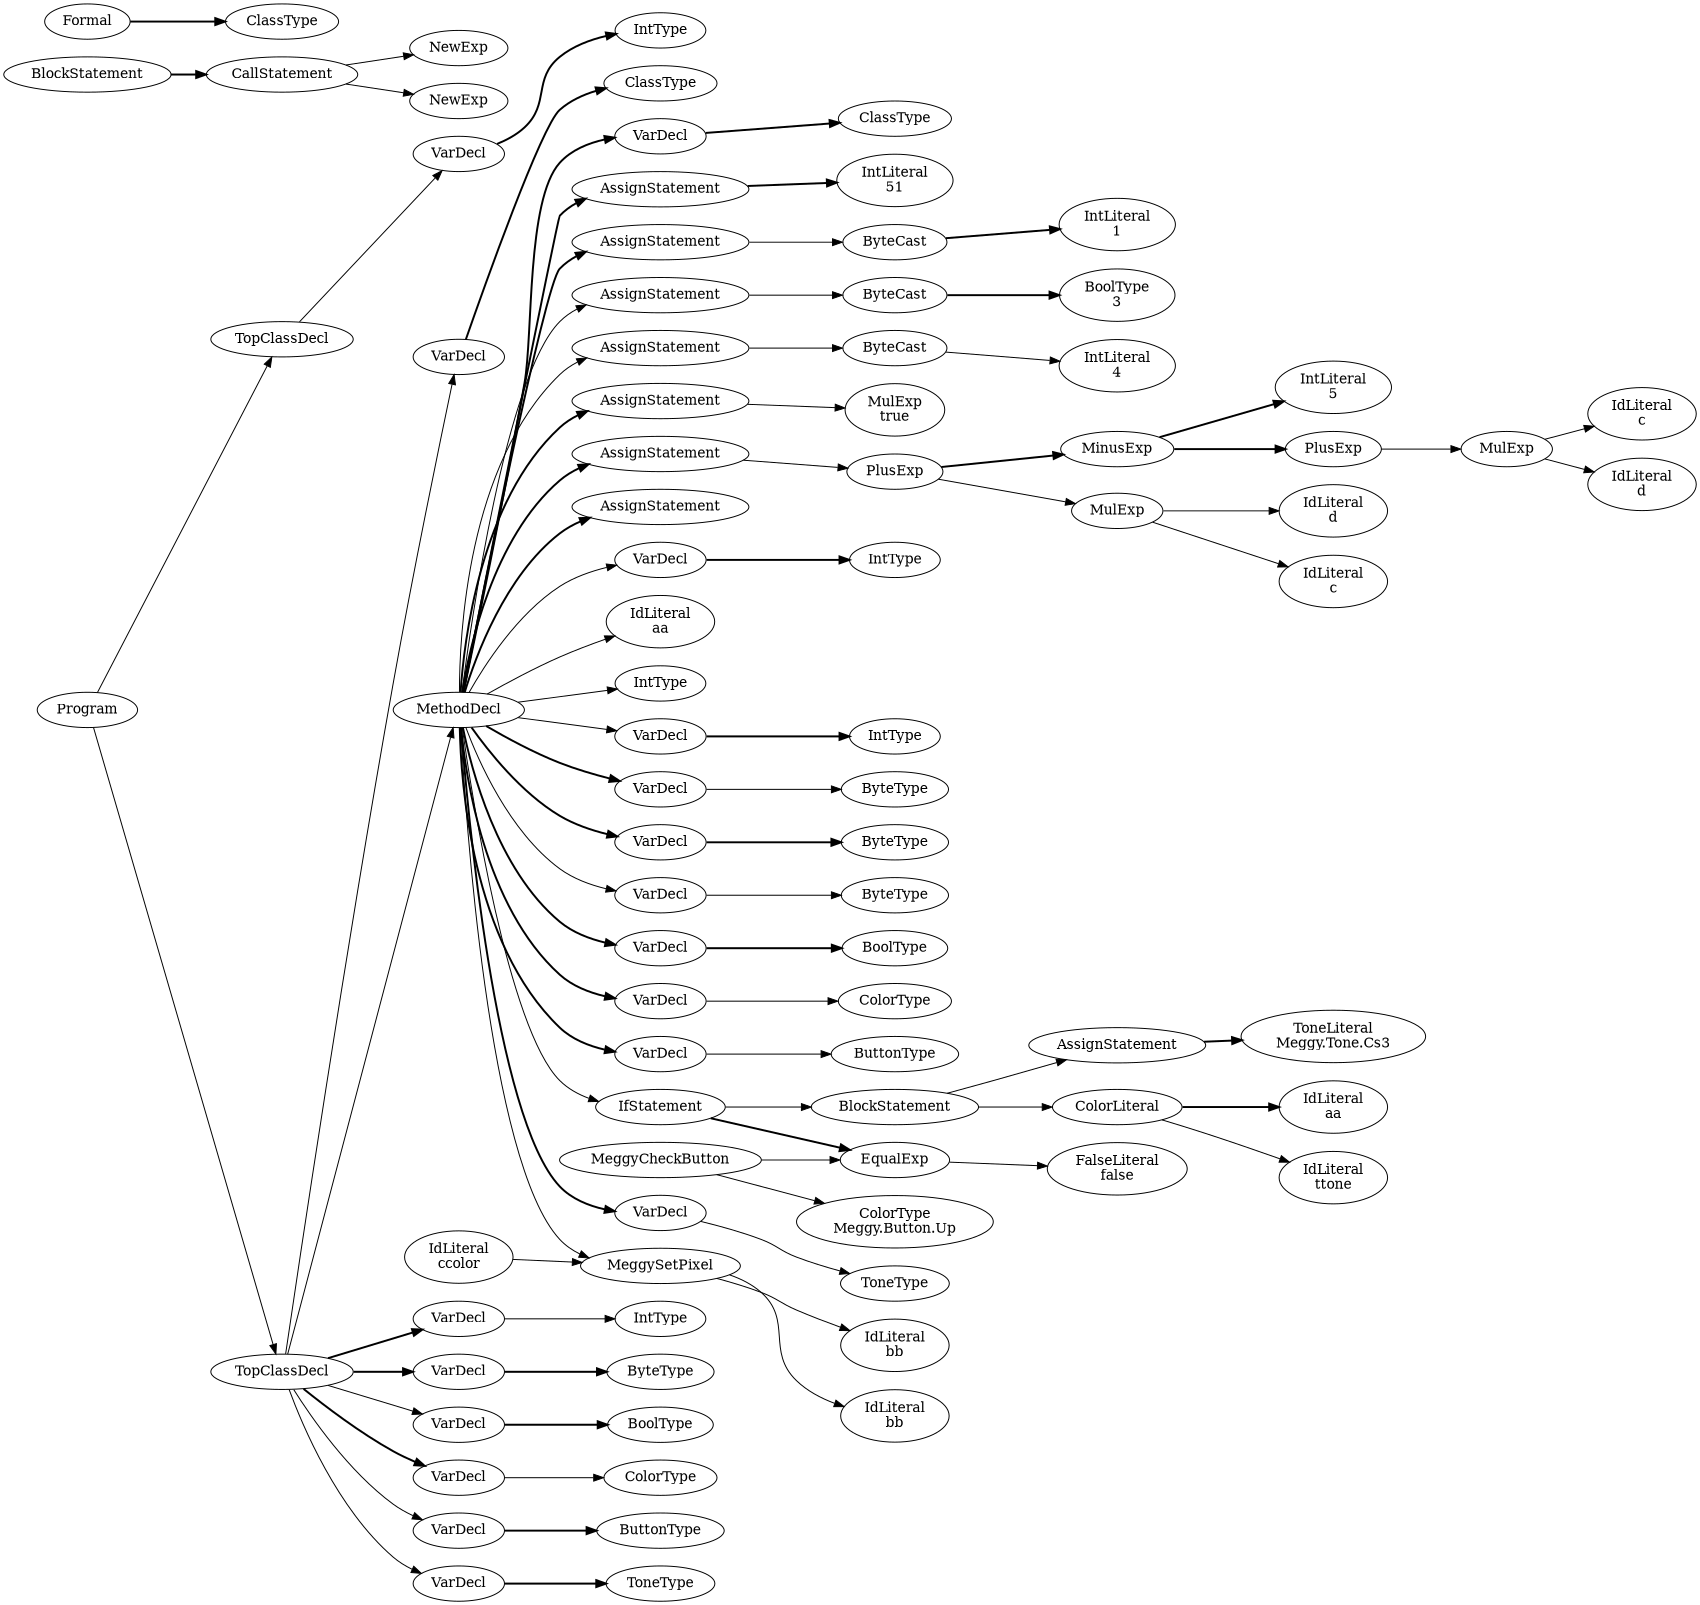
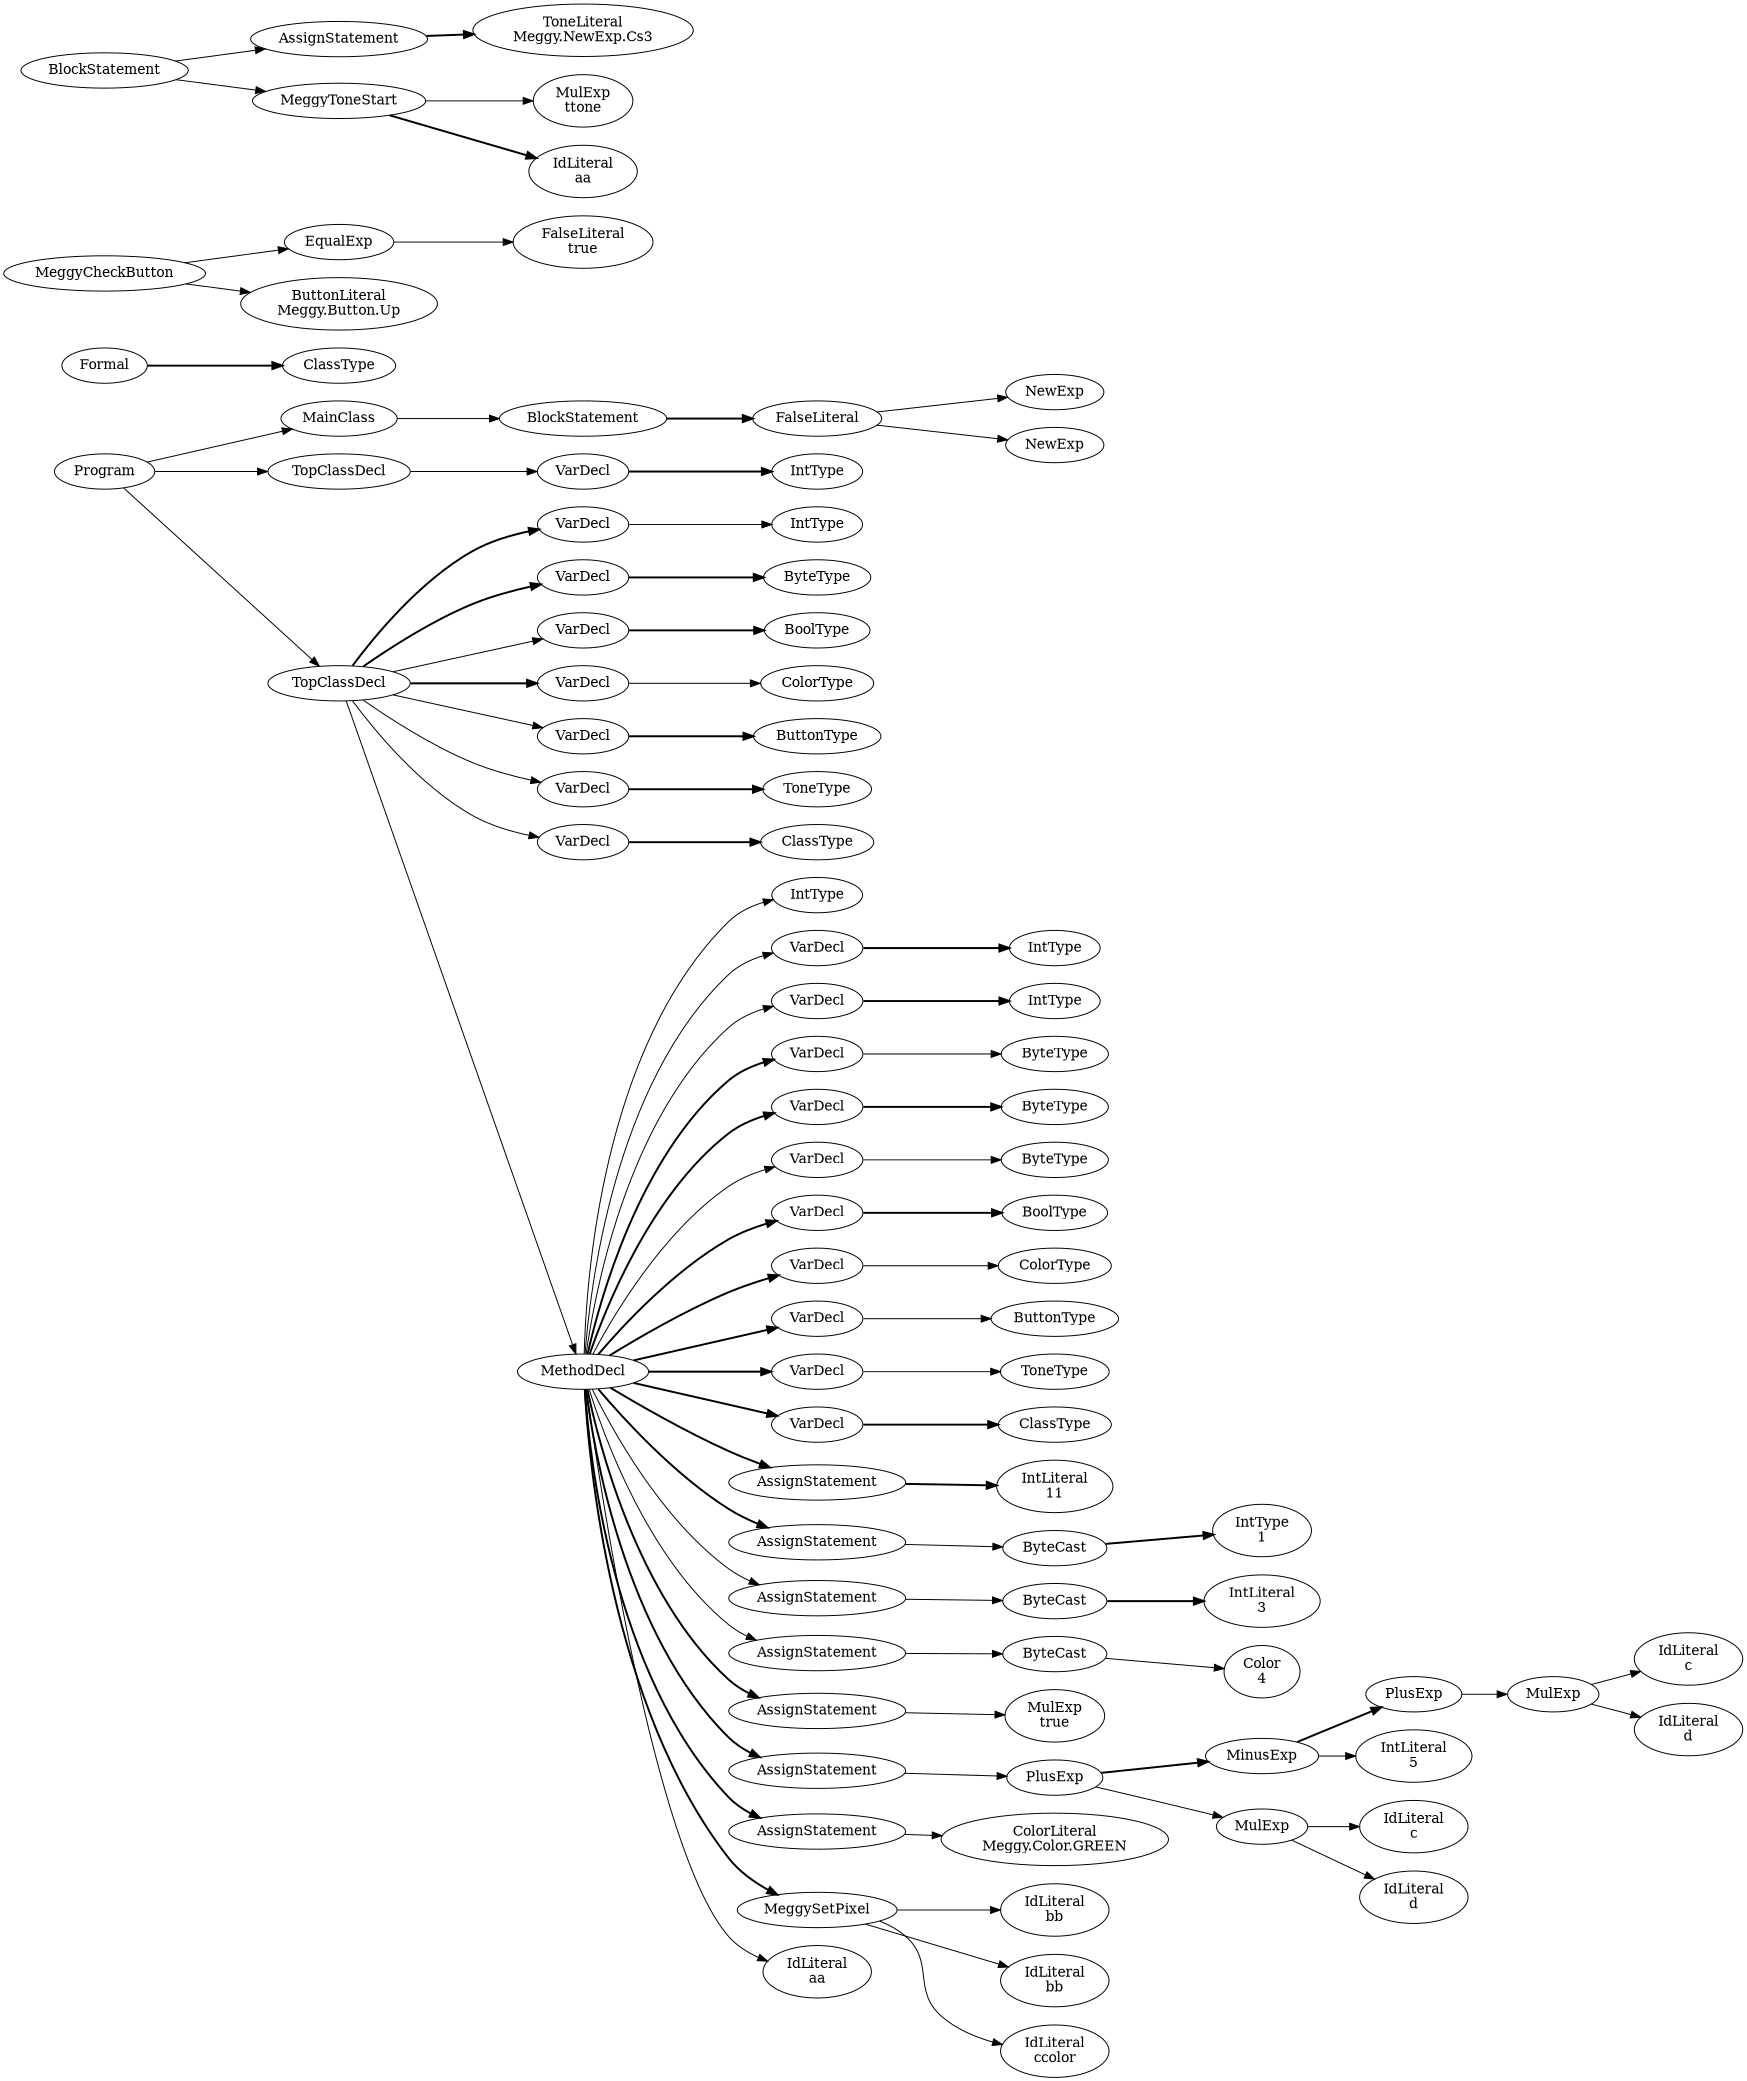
node "CallStatement": label "CallStatement" -> "FalseLiteral"
node "IntLiteral 51": label "IntLiteral 51" -> "IntLiteral 11"
node "IntLiteral 1": label "IntLiteral 1" -> "IntType 1"
node "BoolType 3": label "BoolType 3" -> "IntLiteral 3"
node "IntLiteral 4": label "IntLiteral 4" -> "Color 4"
node "MainClass": added
edge "MinusExp" -> "IntLiteral 5": style bold -> solid
edge "MethodDecl" -> "MeggySetPixel": style solid -> bold
node "ToneLiteral Meggy.Tone.Cs3": label "ToneLiteral Meggy.Tone.Cs3" -> "ToneLiteral Meggy.NewExp.Cs3"
node "IfStatement": removed
node "ColorLiteral": label "ColorLiteral" -> "MeggyToneStart"
node "FalseLiteral false": label "FalseLiteral false" -> "FalseLiteral true"
node "IdLiteral ttone": label "IdLiteral ttone" -> "MulExp ttone"
node "ColorType Meggy.Button.Up": label "ColorType Meggy.Button.Up" -> "ButtonLiteral Meggy.Button.Up"
edge "IdLiteral ccolor" -> "MeggySetPixel": reversed
node "ColorLiteral Meggy.Color.GREEN": added
